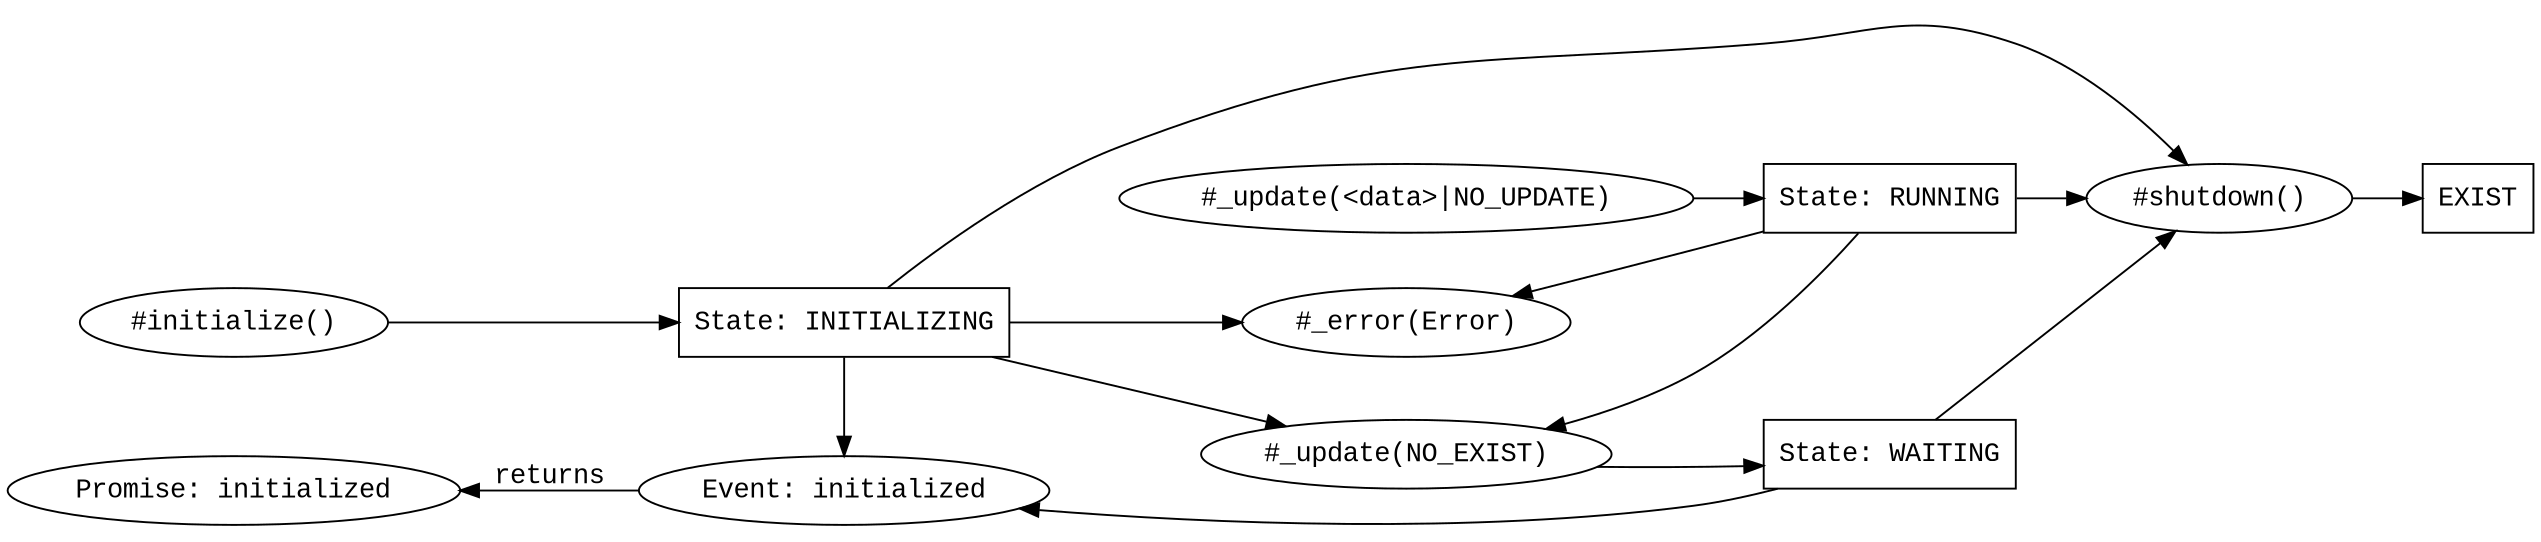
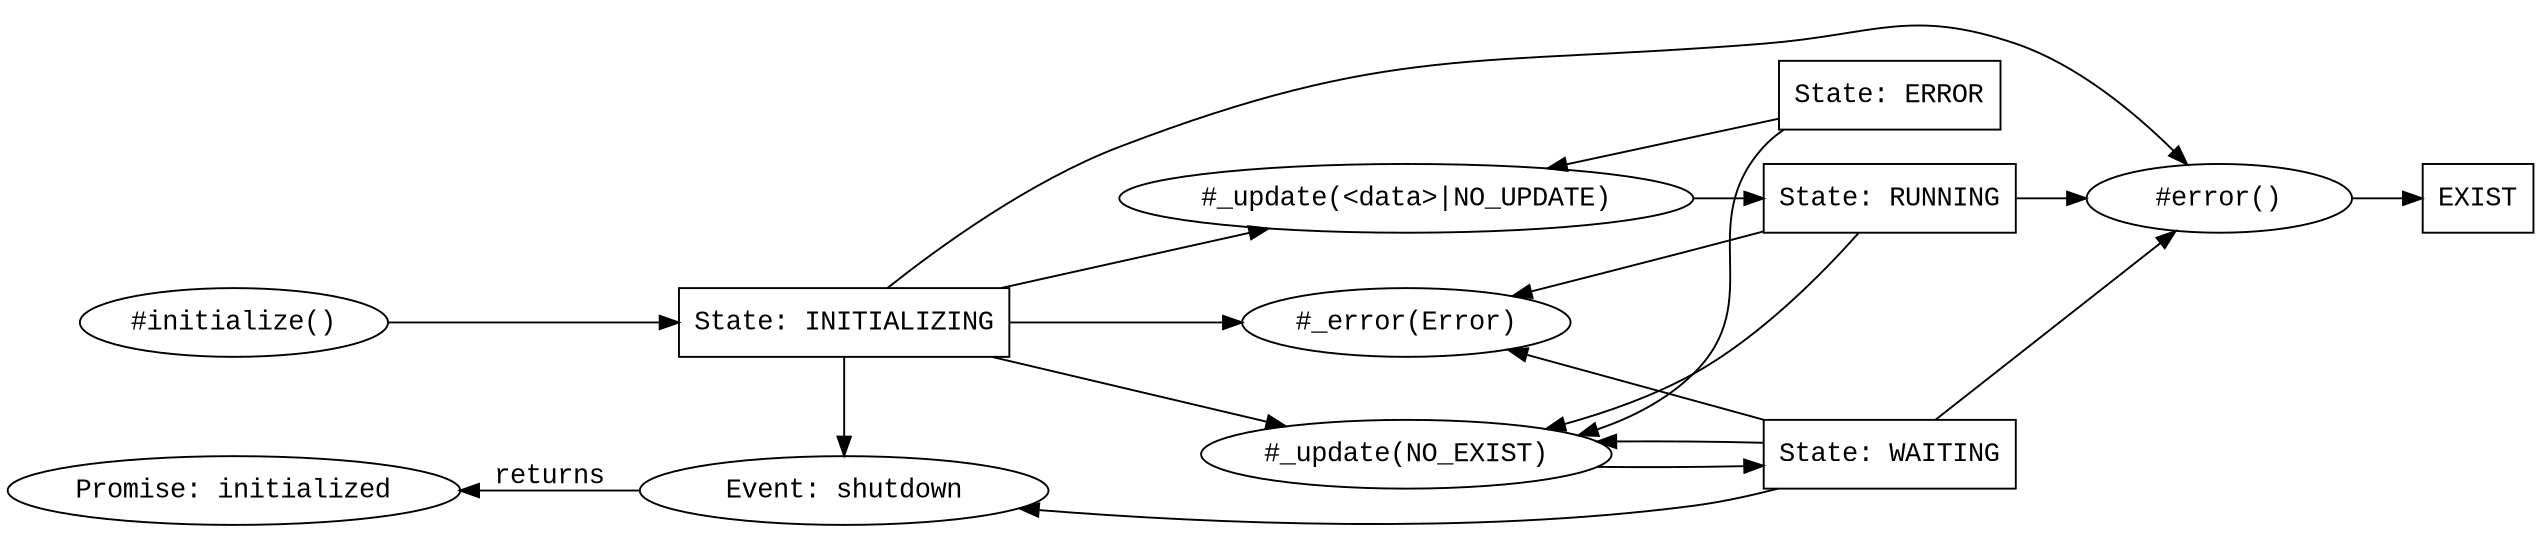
node "State: ERROR": added
node "#shutdown()": label "#shutdown()" -> "#error()"
edge "State: INITIALIZING" -> "#_update(<data>|NO_UPDATE)": added
edge "State: WAITING" -> "#_error(Error)": added
edge "State: WAITING" -> "#_update(NO_EXIST)": added
node "Event: initialized": label "Event: initialized" -> "Event: shutdown"
